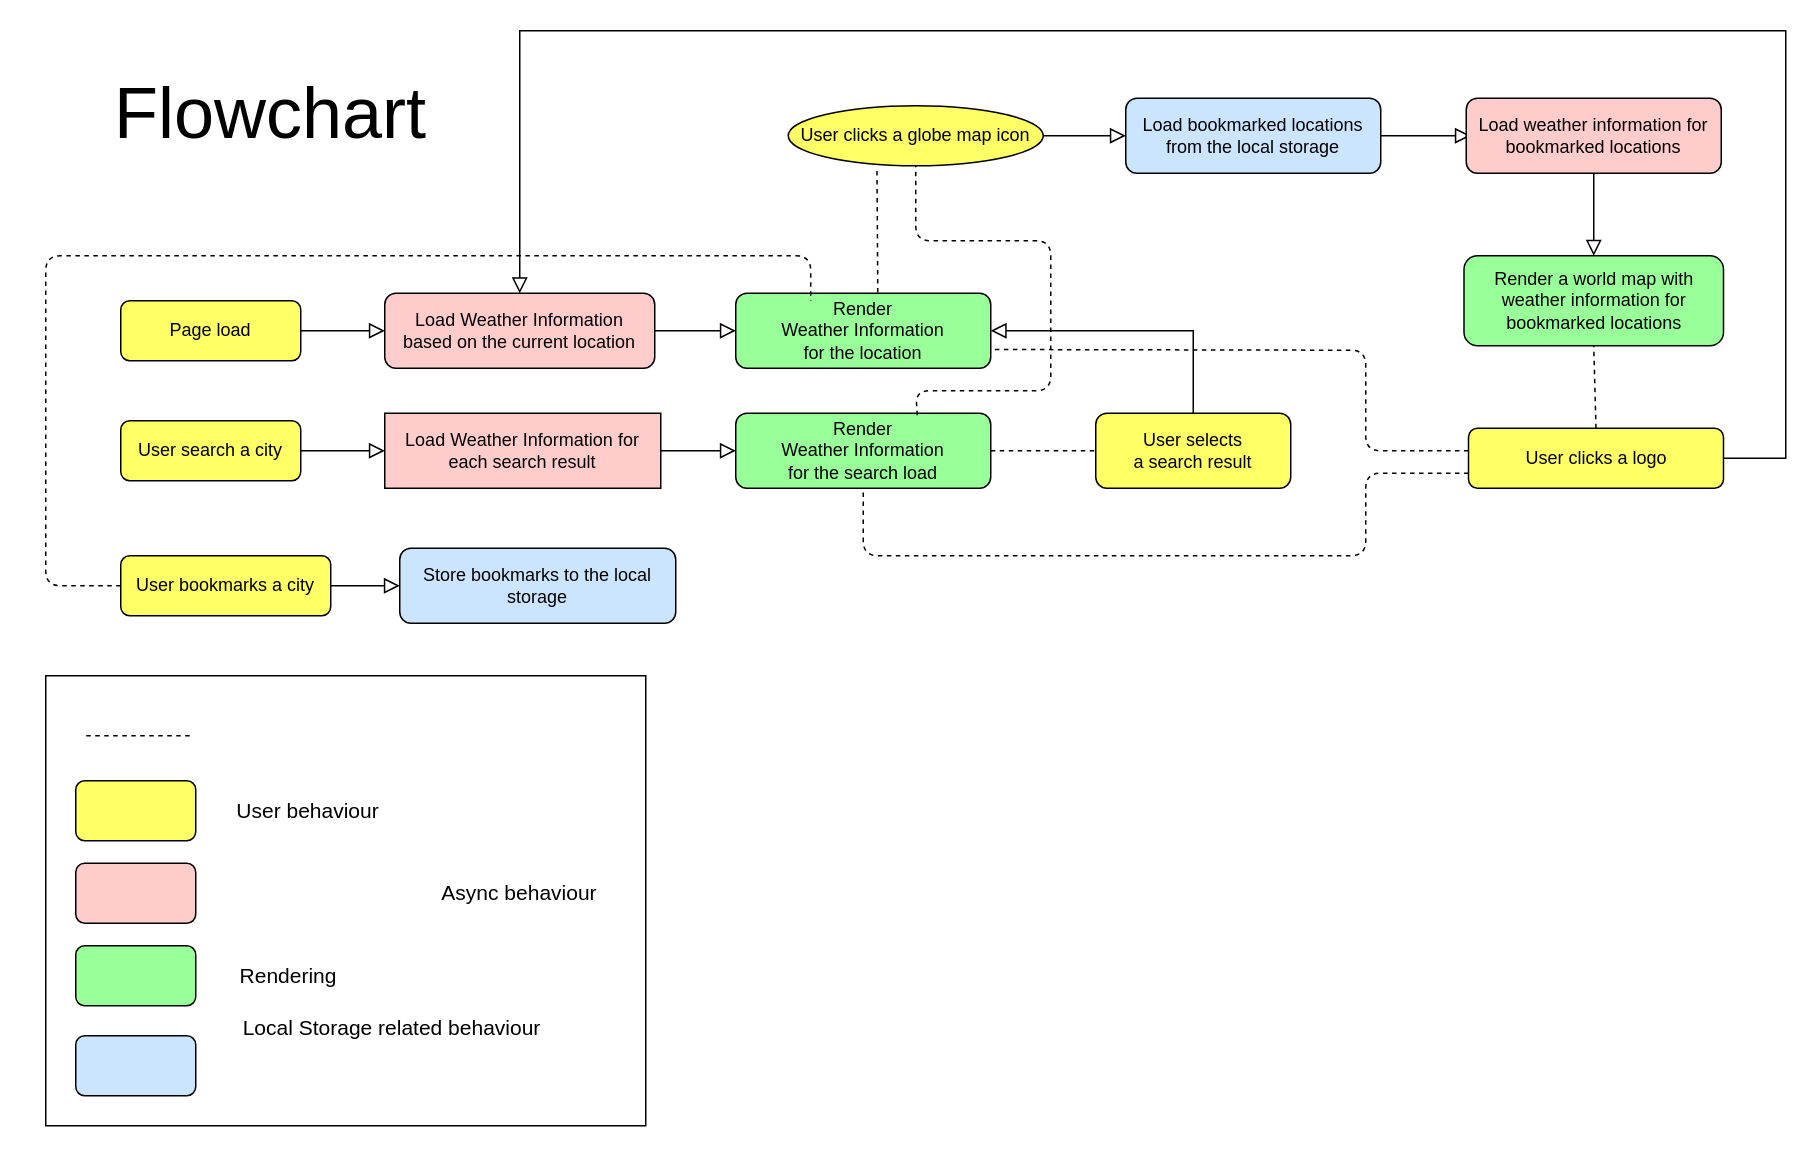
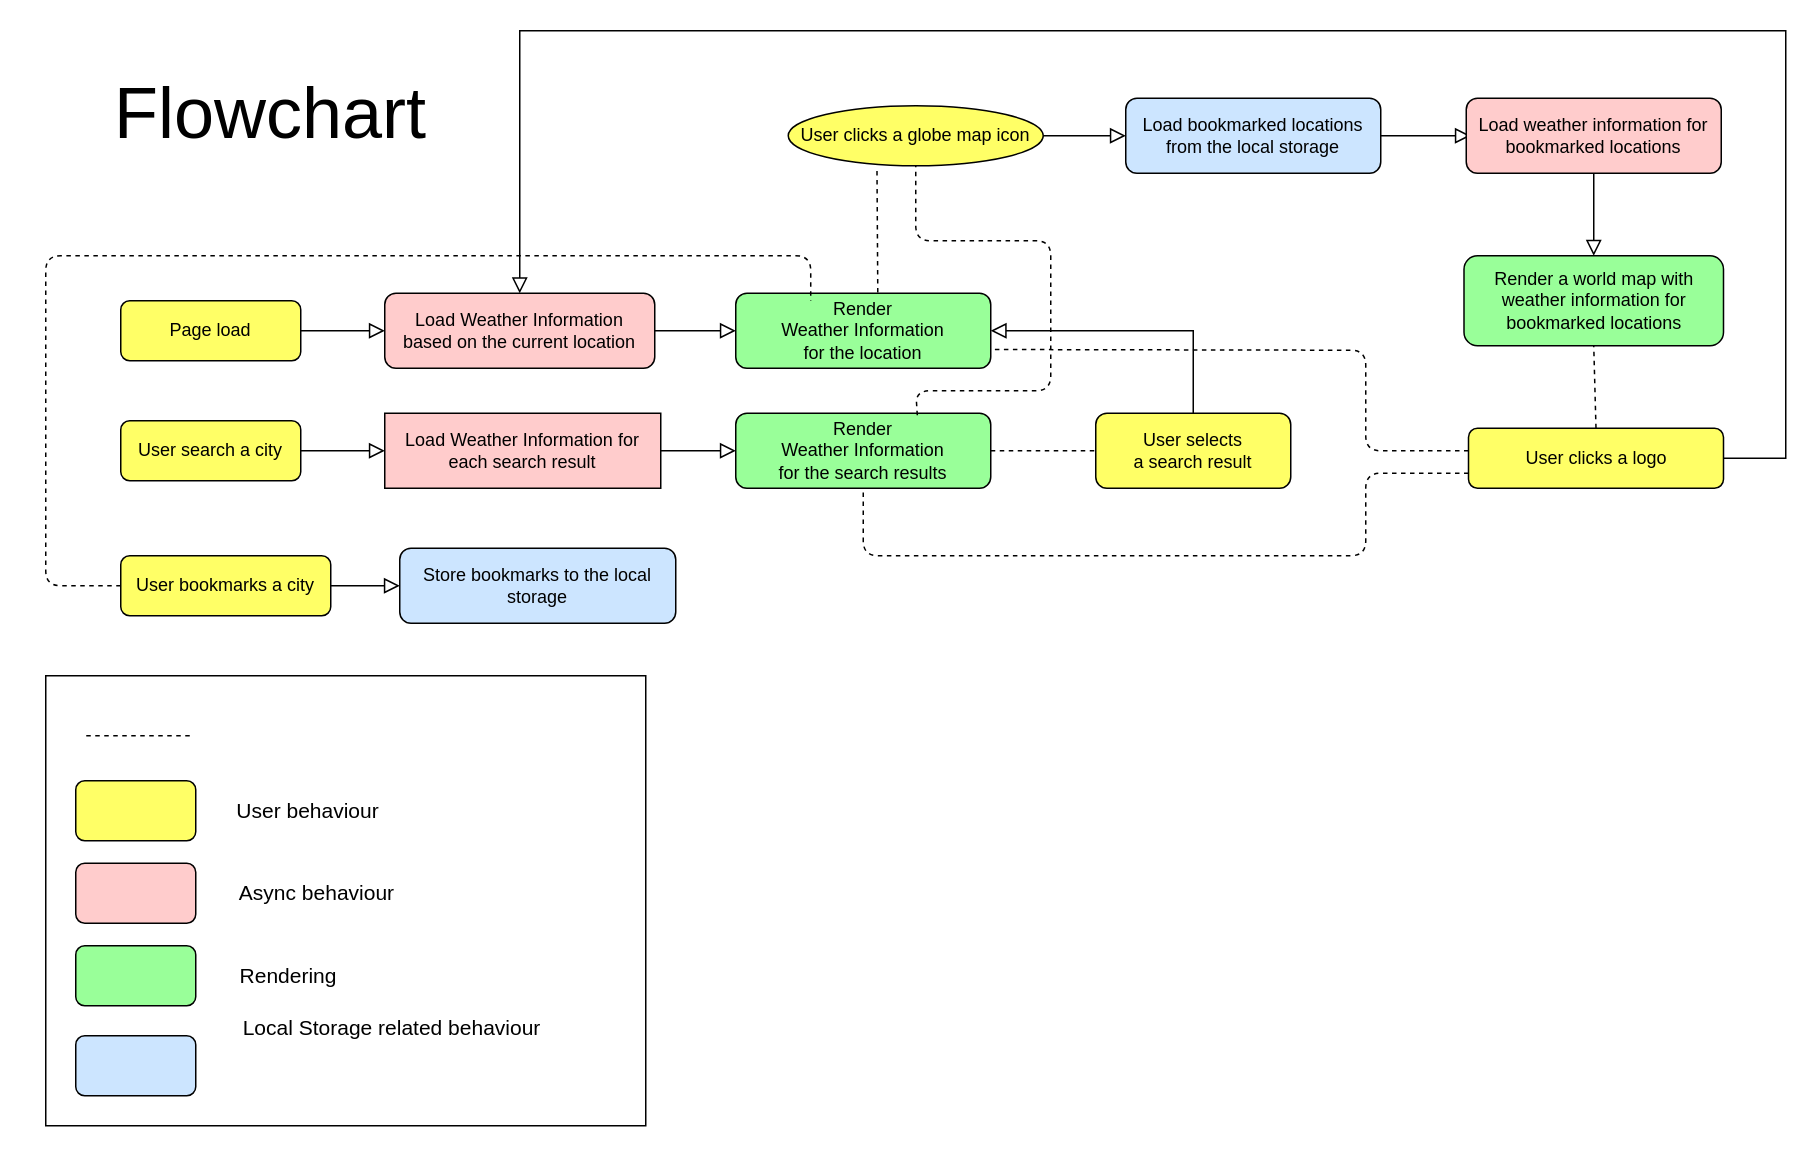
node "Render Weather Information for the search load": label "Render Weather Information for the search load" -> "Render Weather Information for the search results"
node "Async behaviour": moved (520, 893) -> (317, 893)
